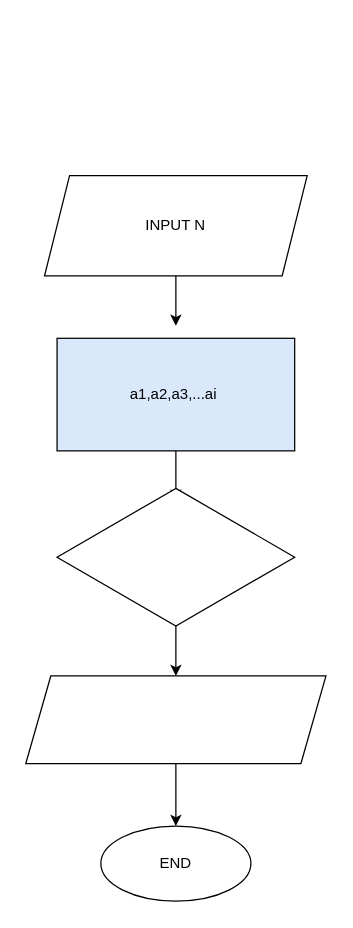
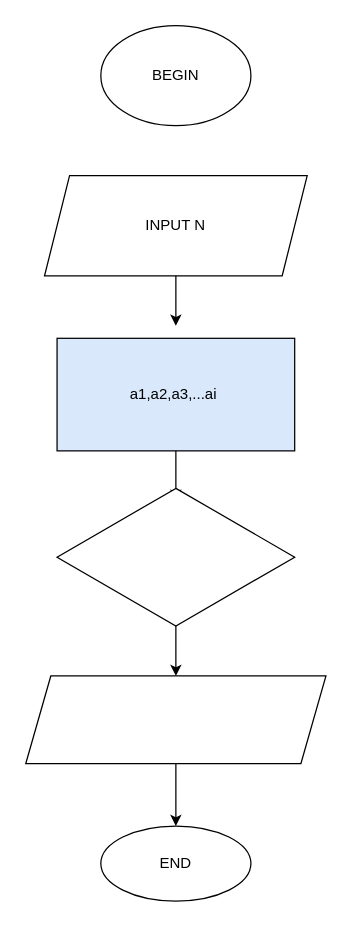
node "BEGIN": added
